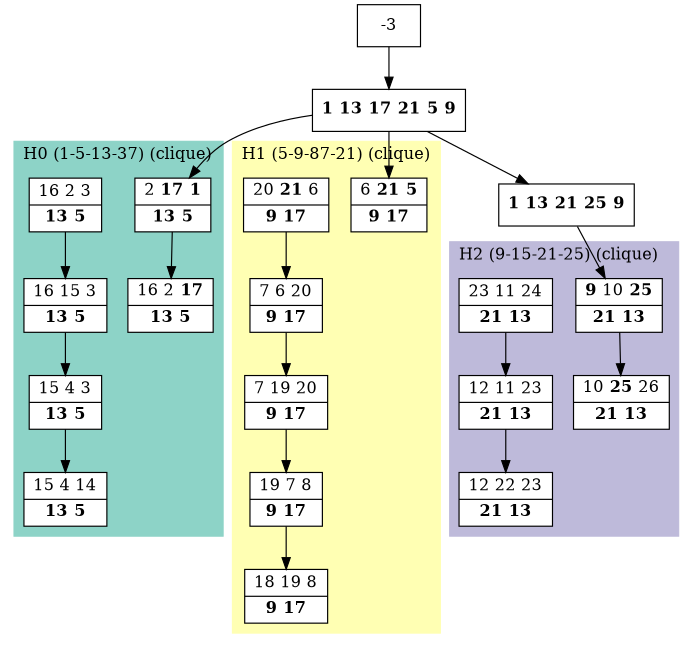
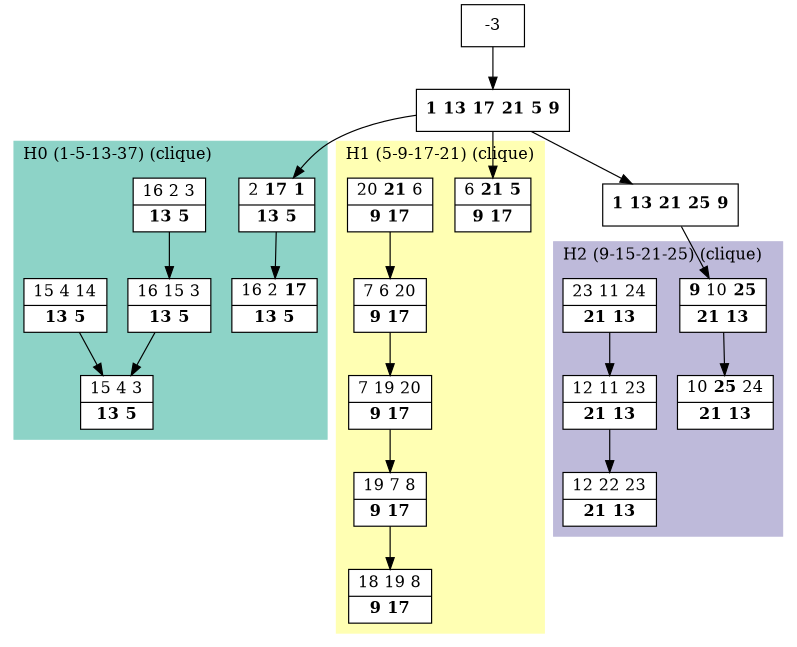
cluster "H1 (5-9-87-21) (clique)": label "H1 (5-9-87-21) (clique)" -> "H1 (5-9-17-21) (clique)"
node "10": text "26" -> "24"
edge "15 4 3" -> "15 4 14": reversed
